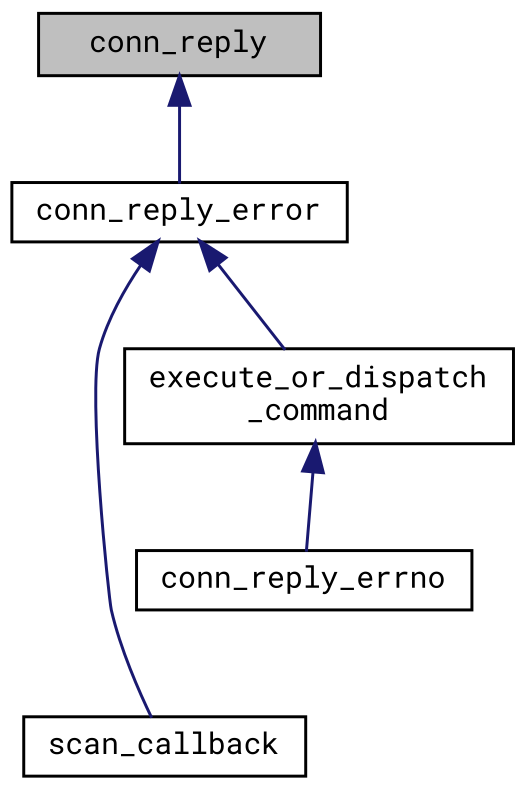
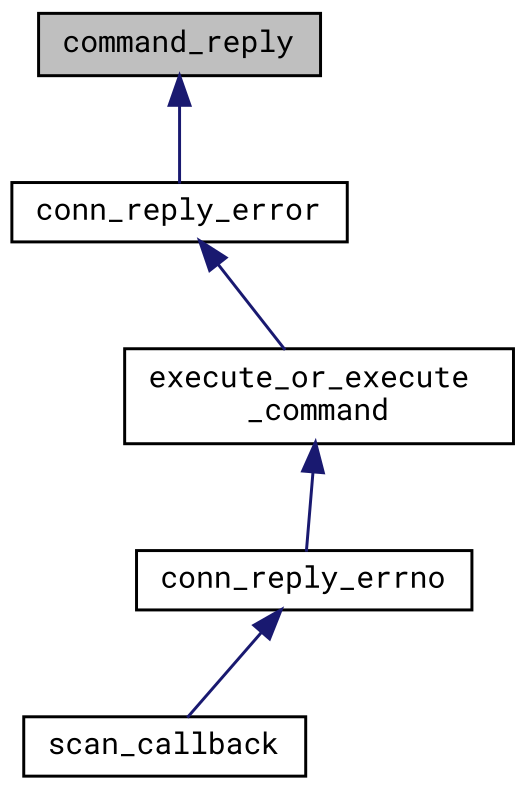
node "conn_reply": label "conn_reply" -> "command_reply"
node "execute_or_dispatch _command": label "execute_or_dispatch _command" -> "execute_or_execute _command"
edge "scan_callback" -> "conn_reply_error": now "scan_callback" -> "conn_reply_errno"
